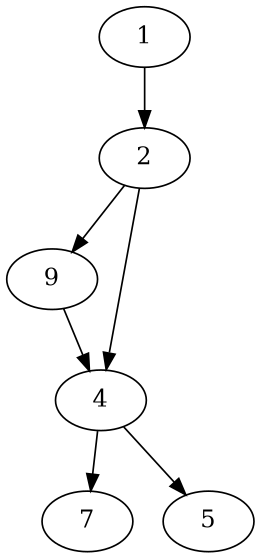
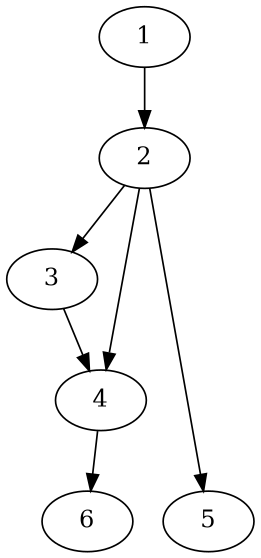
node "9": label "9" -> "3"
edge "4" -> "5": now "2" -> "5"
node "7": label "7" -> "6"
